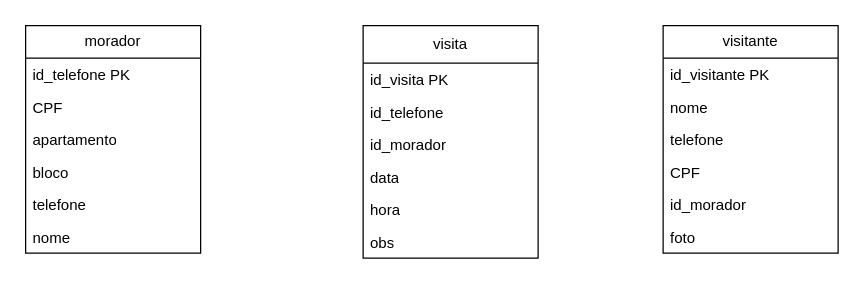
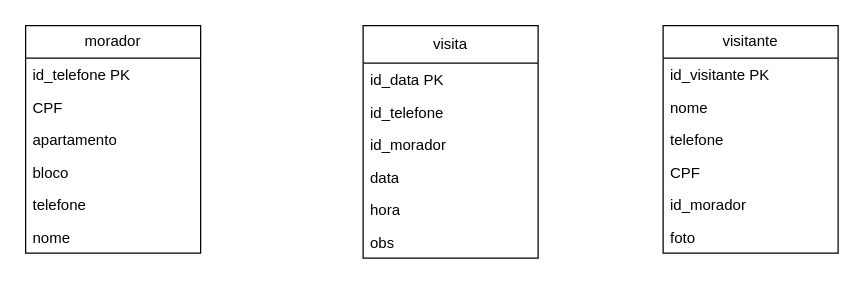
node "id_visita PK": label "id_visita PK" -> "id_data PK"
